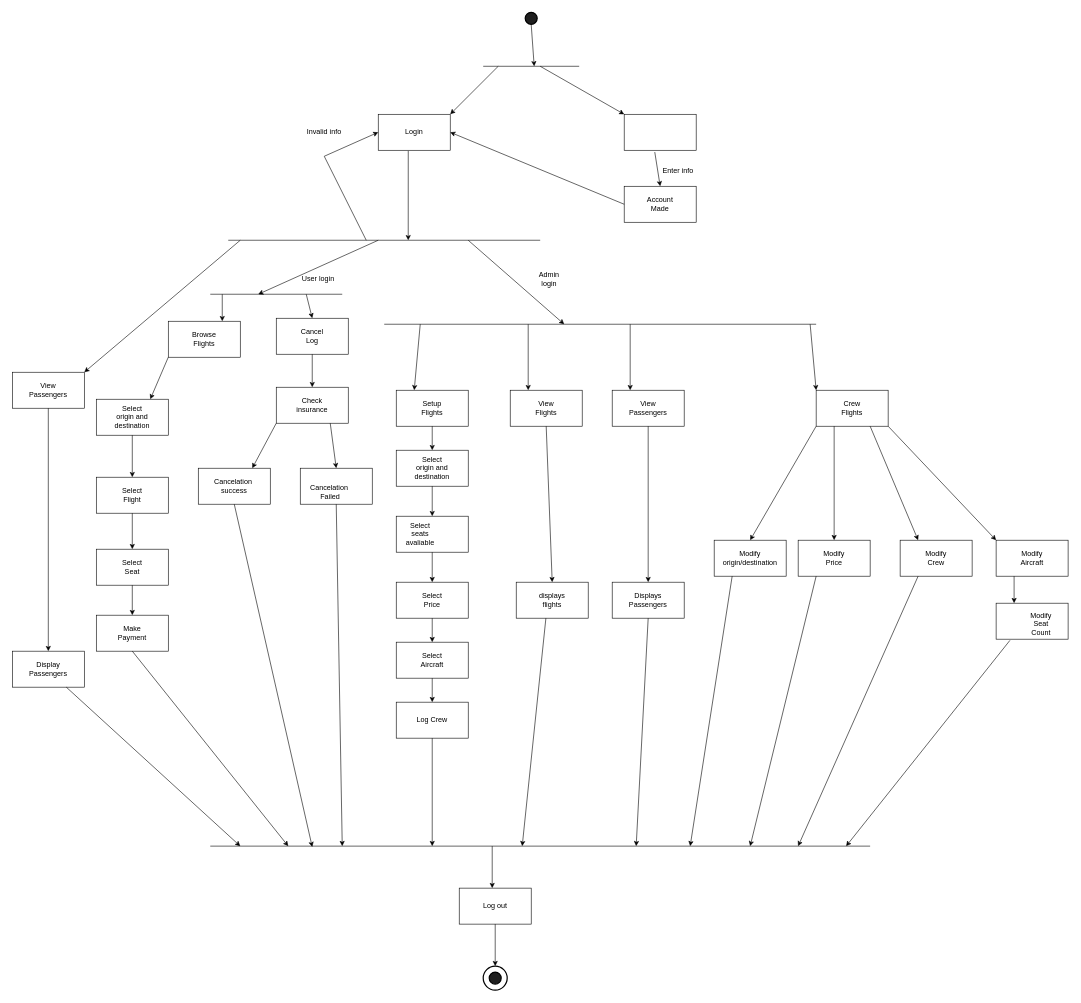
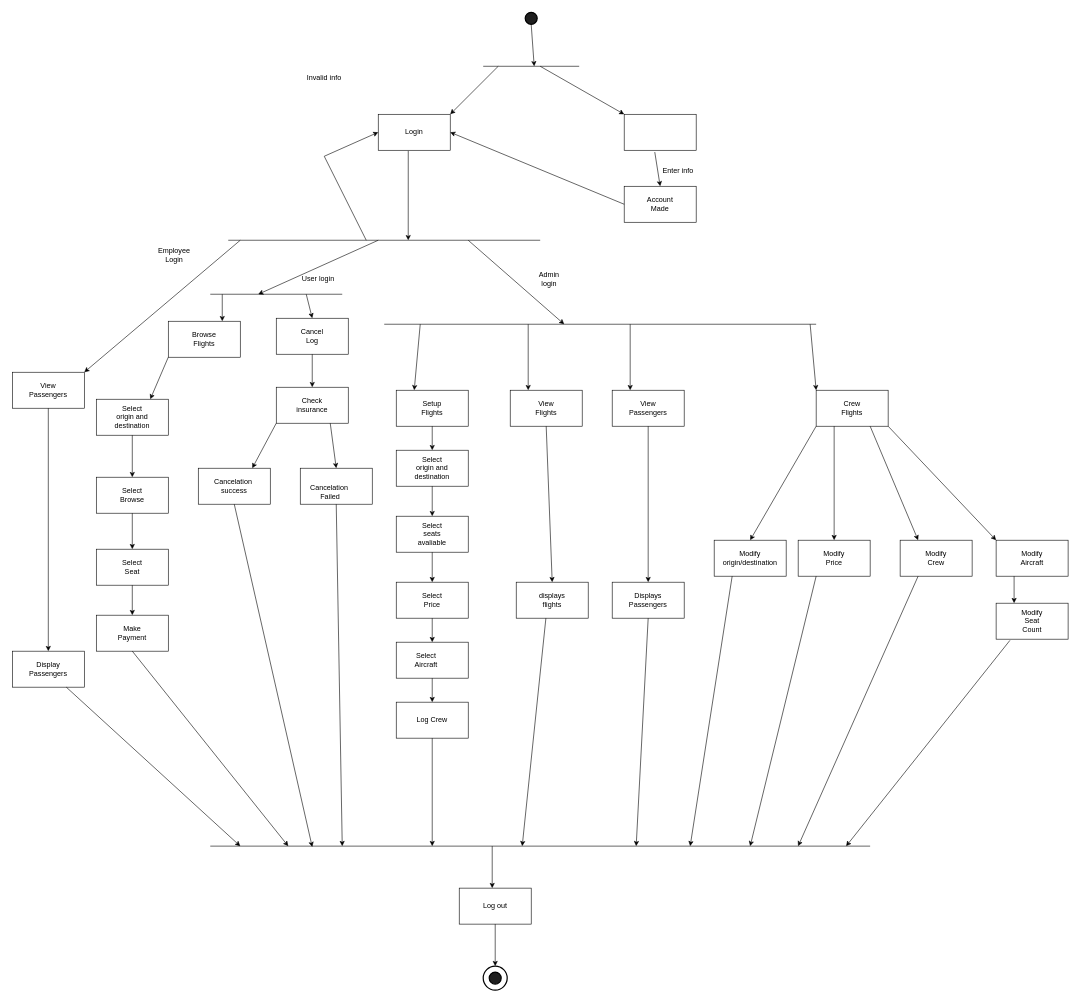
node "Invalid info": moved (324, 132) -> (324, 78)
node "Employee Login": added
node "Select Flight": label "Select Flight" -> "Select Browse"
node "Select seats avaliable": moved (420, 534) -> (432, 534)
node "Modify Seat Count": moved (1041, 624) -> (1032, 621)
node "Select Aircraft": moved (432, 660) -> (426, 660)
